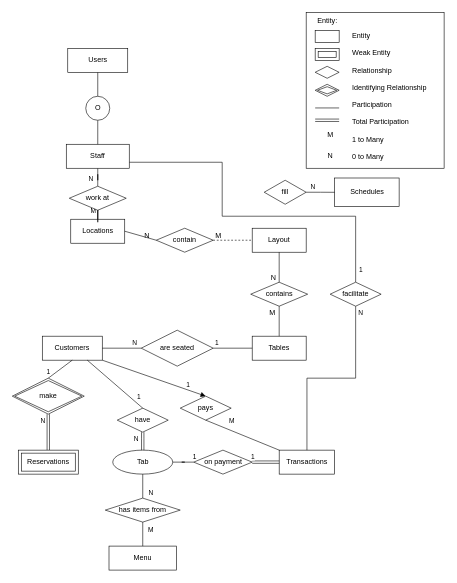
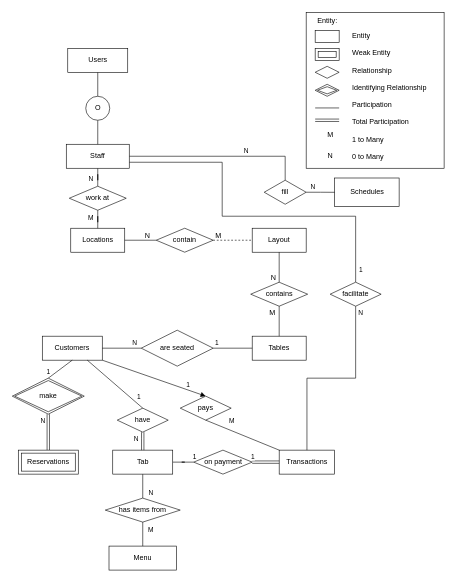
edge "Staff" -- "fill": added, label "N"
node "Locations": moved (98, 231) -> (98, 240)
node "Tab": shape ellipse -> rectangle
